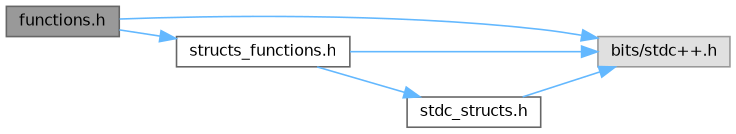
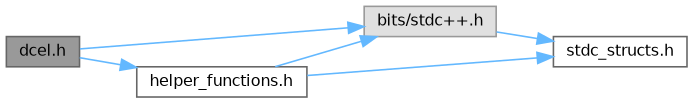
node "functions.h": label "functions.h" -> "dcel.h"
node "structs_functions.h": label "structs_functions.h" -> "helper_functions.h"
edge "stdc_structs.h" -> "bits/stdc++.h": reversed
